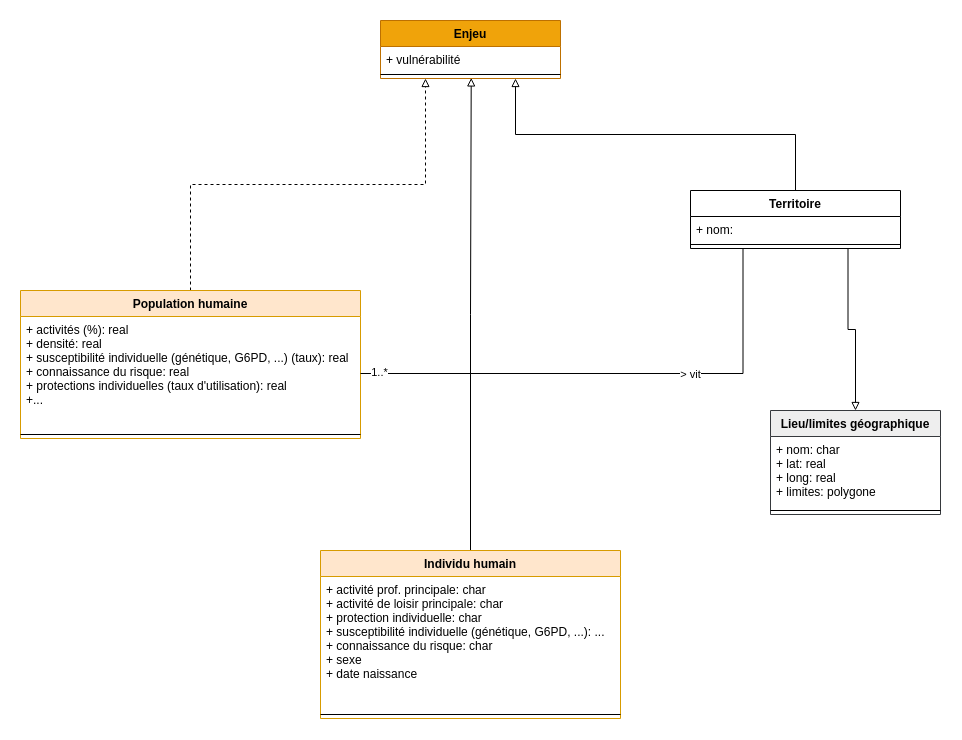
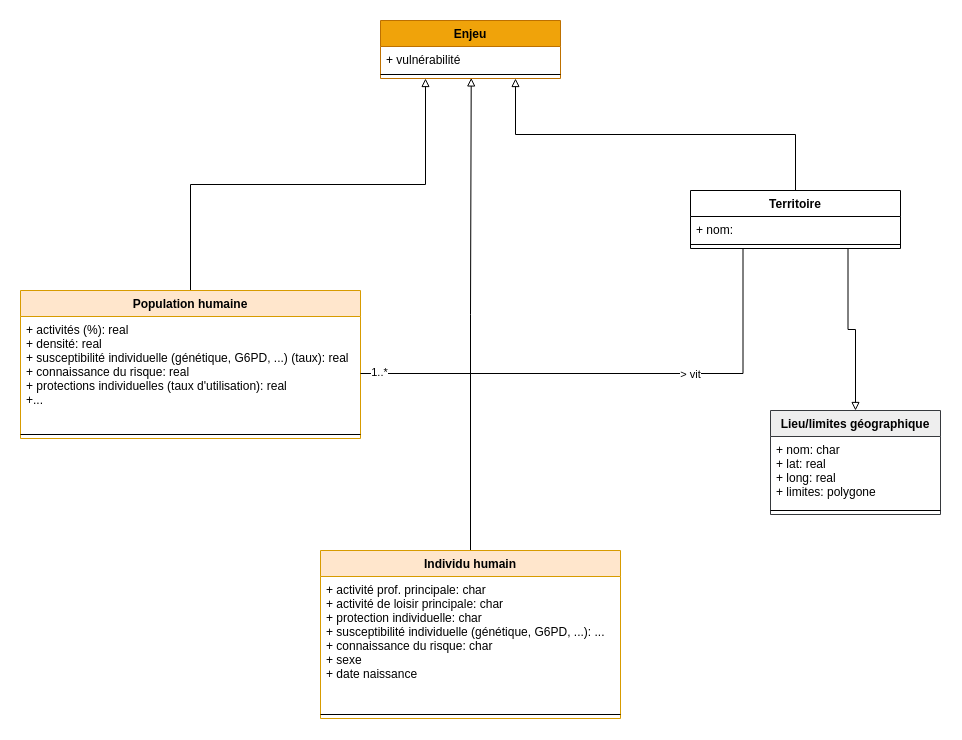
edge "Population humaine" -> "Enjeu": style dashed -> solid
